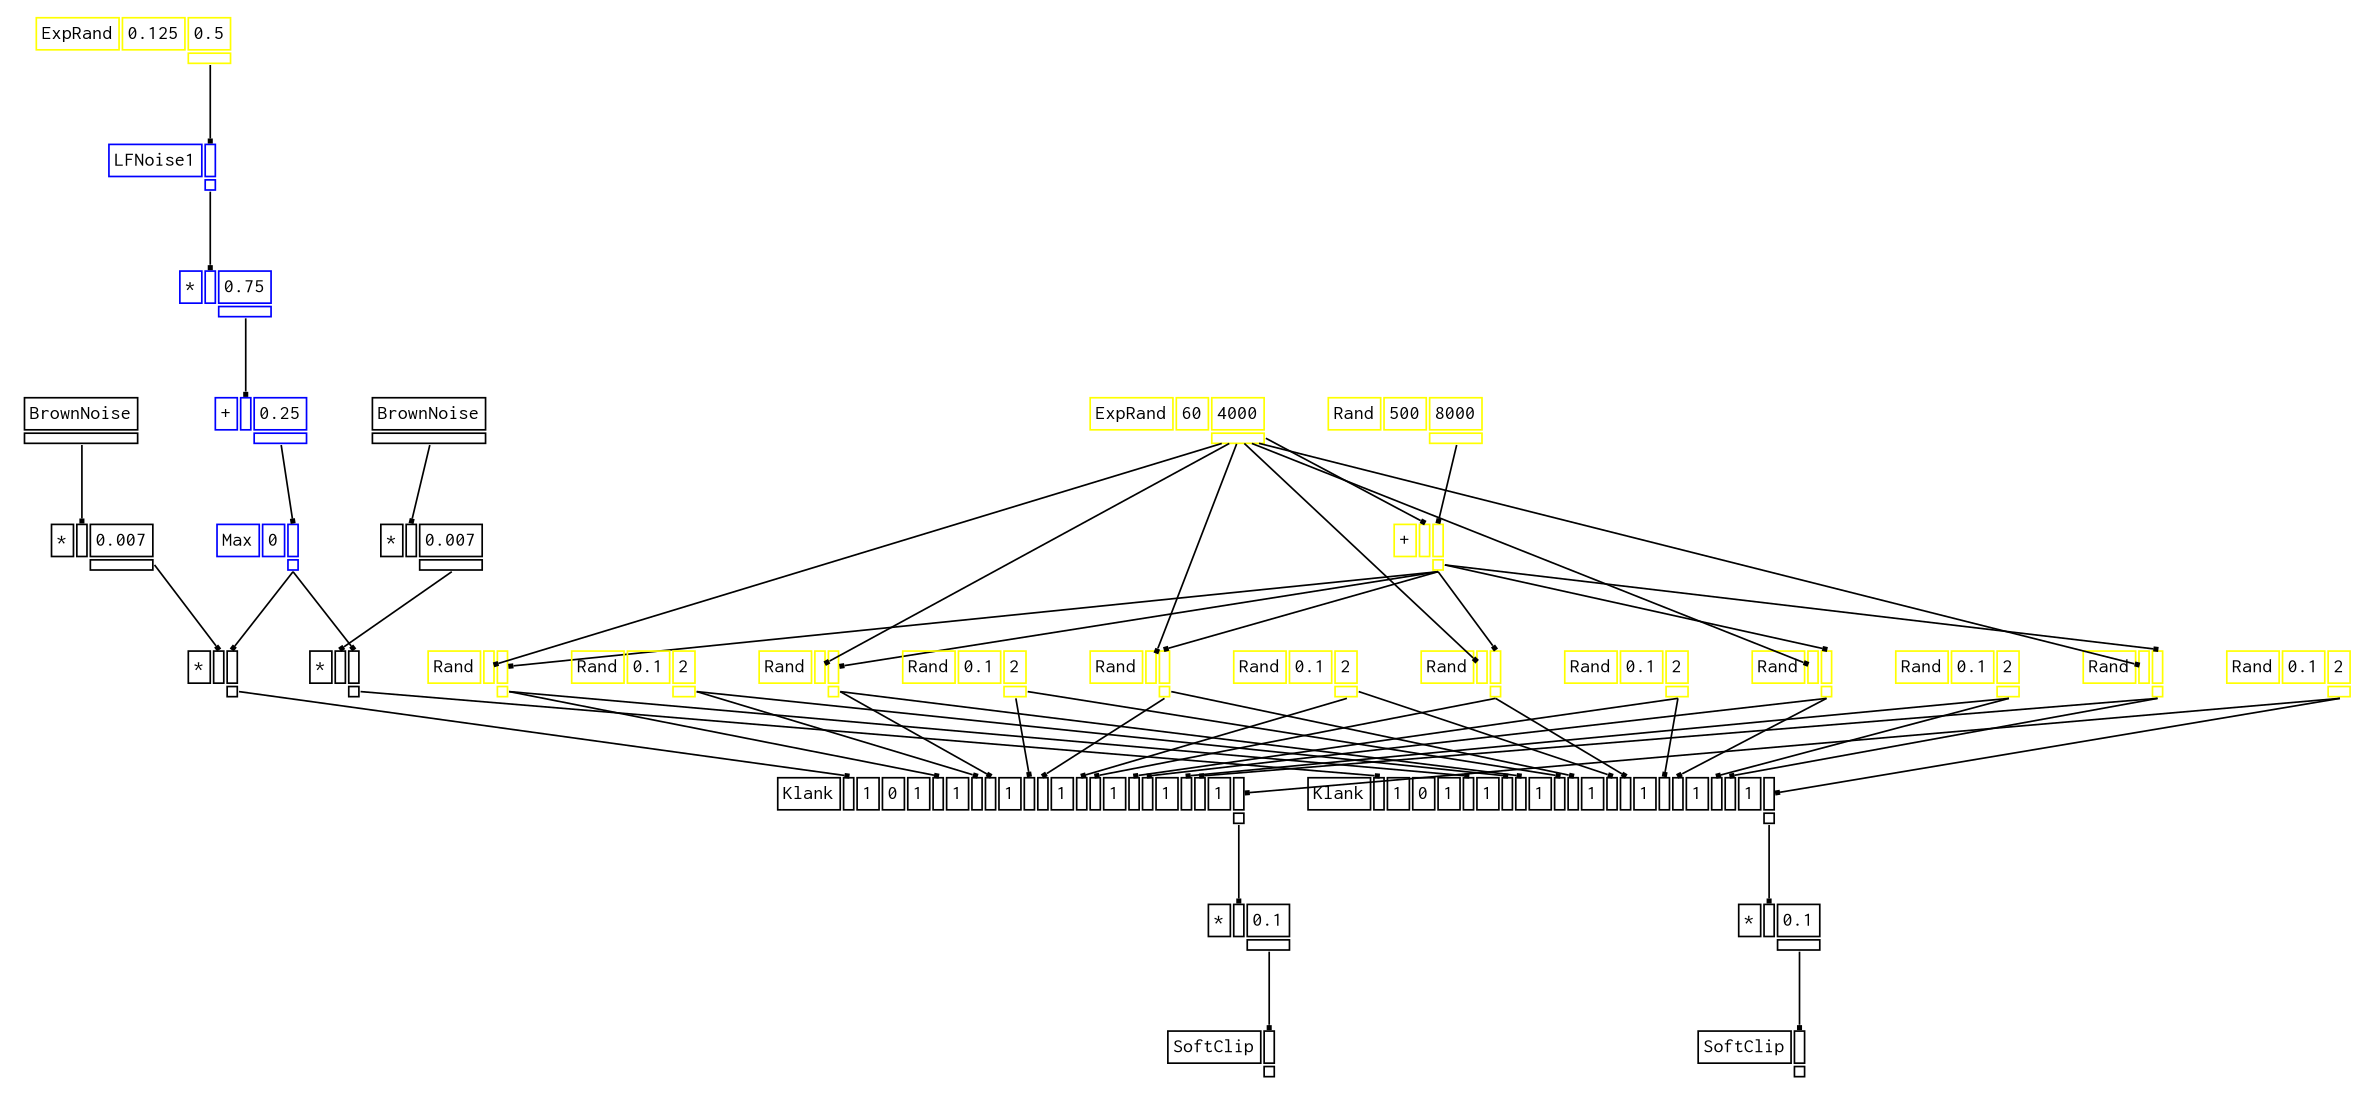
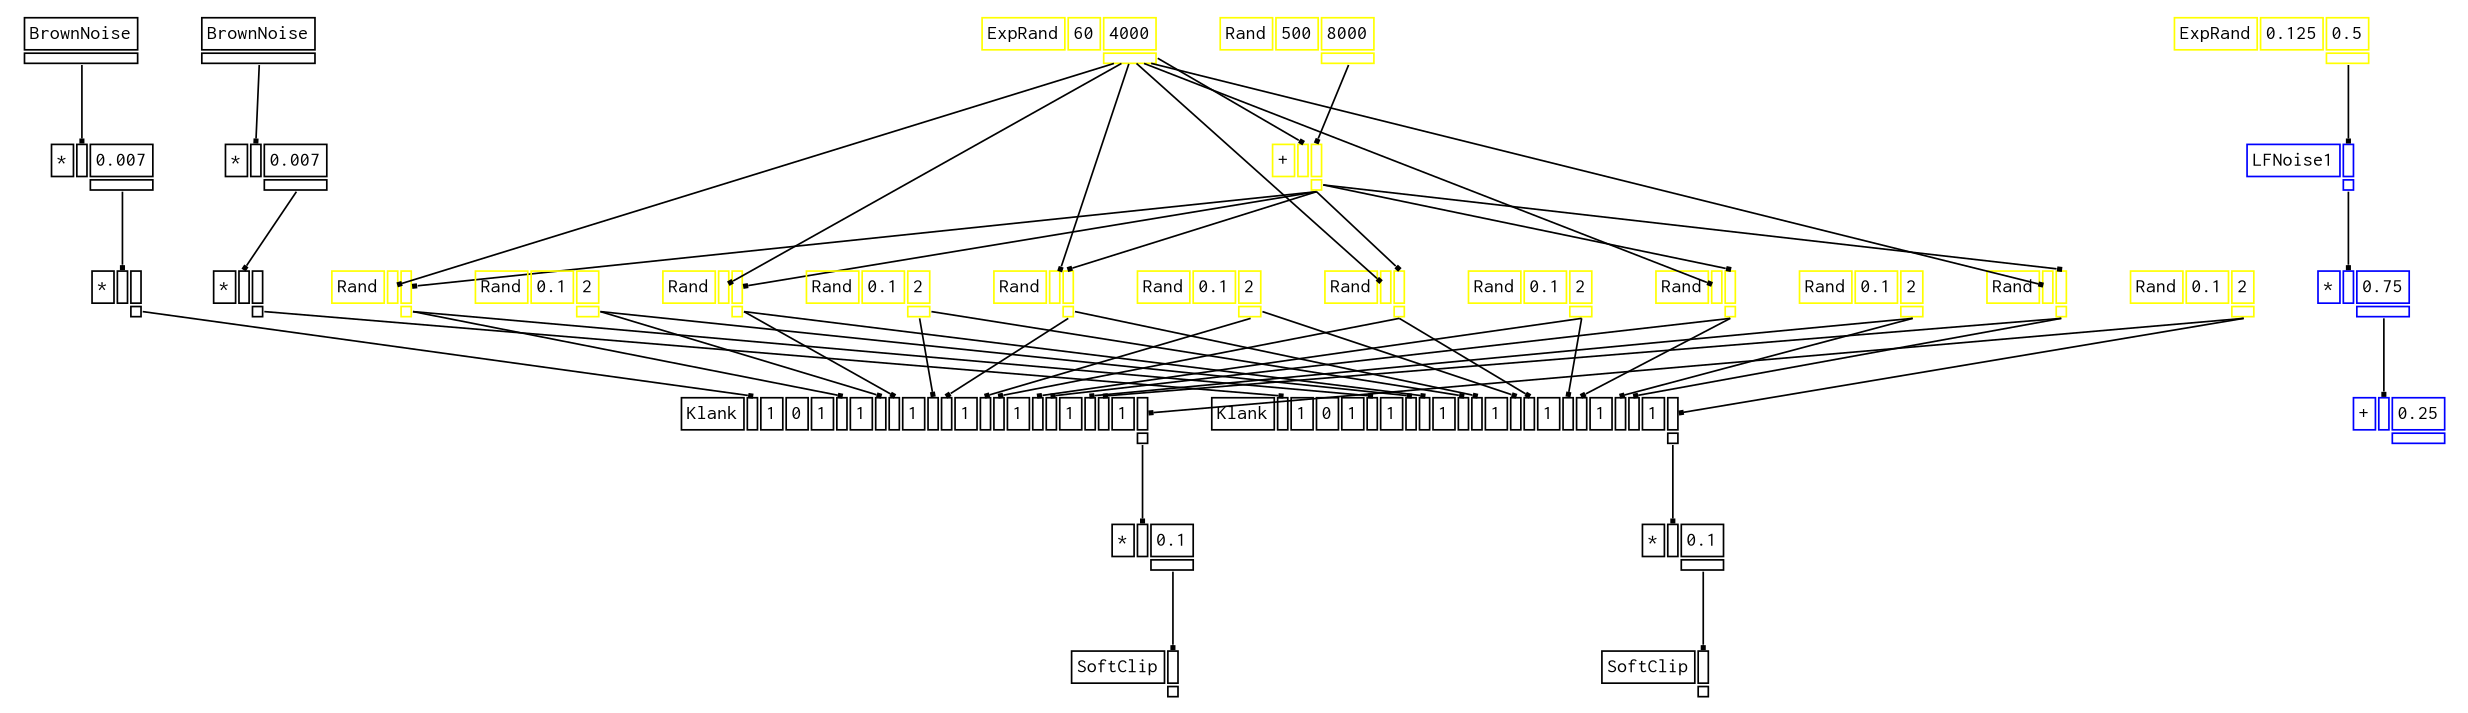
node "Max": removed
